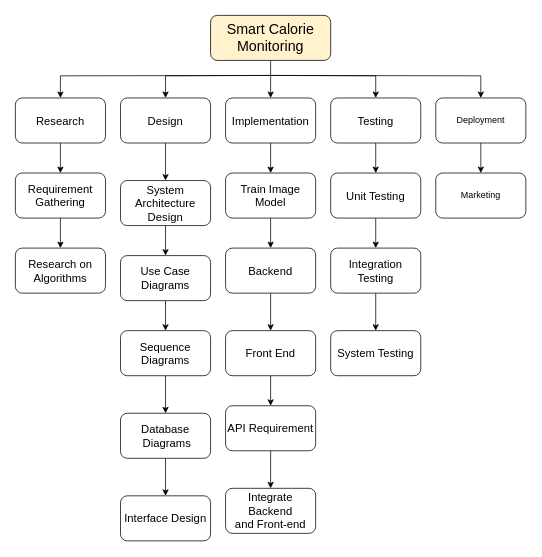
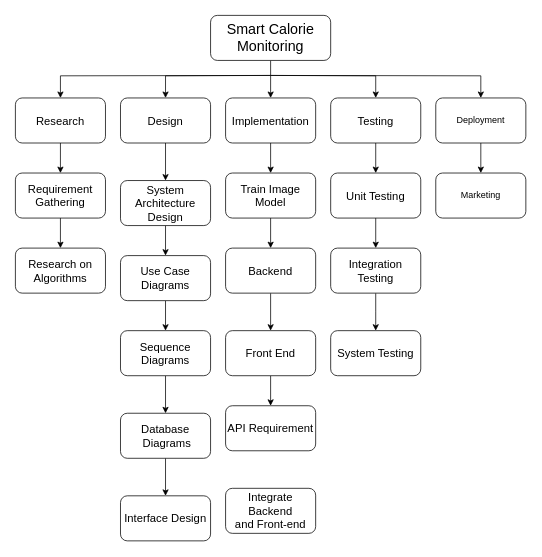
node "Smart Calorie Monitoring": fillcolor #fff2cc -> #ffffff
edge "API Requirement" -> "Integrate Backend and Front-end": removed
